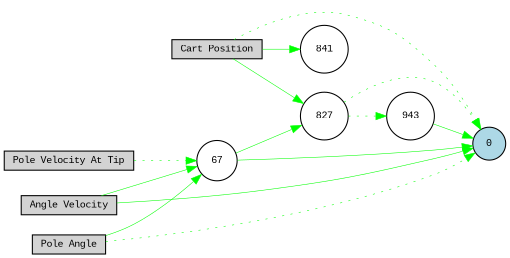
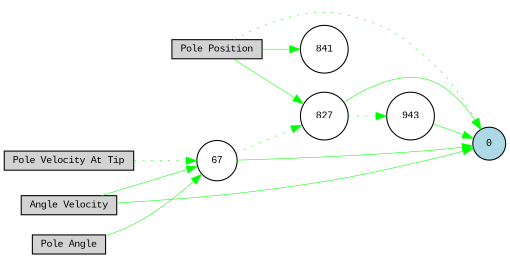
node "Cart Position": label "Cart Position" -> "Pole Position"
edge "827" -> "0": style dotted -> solid
edge "67" -> "827": style solid -> dotted
edge "Pole Angle" -> "0": removed
